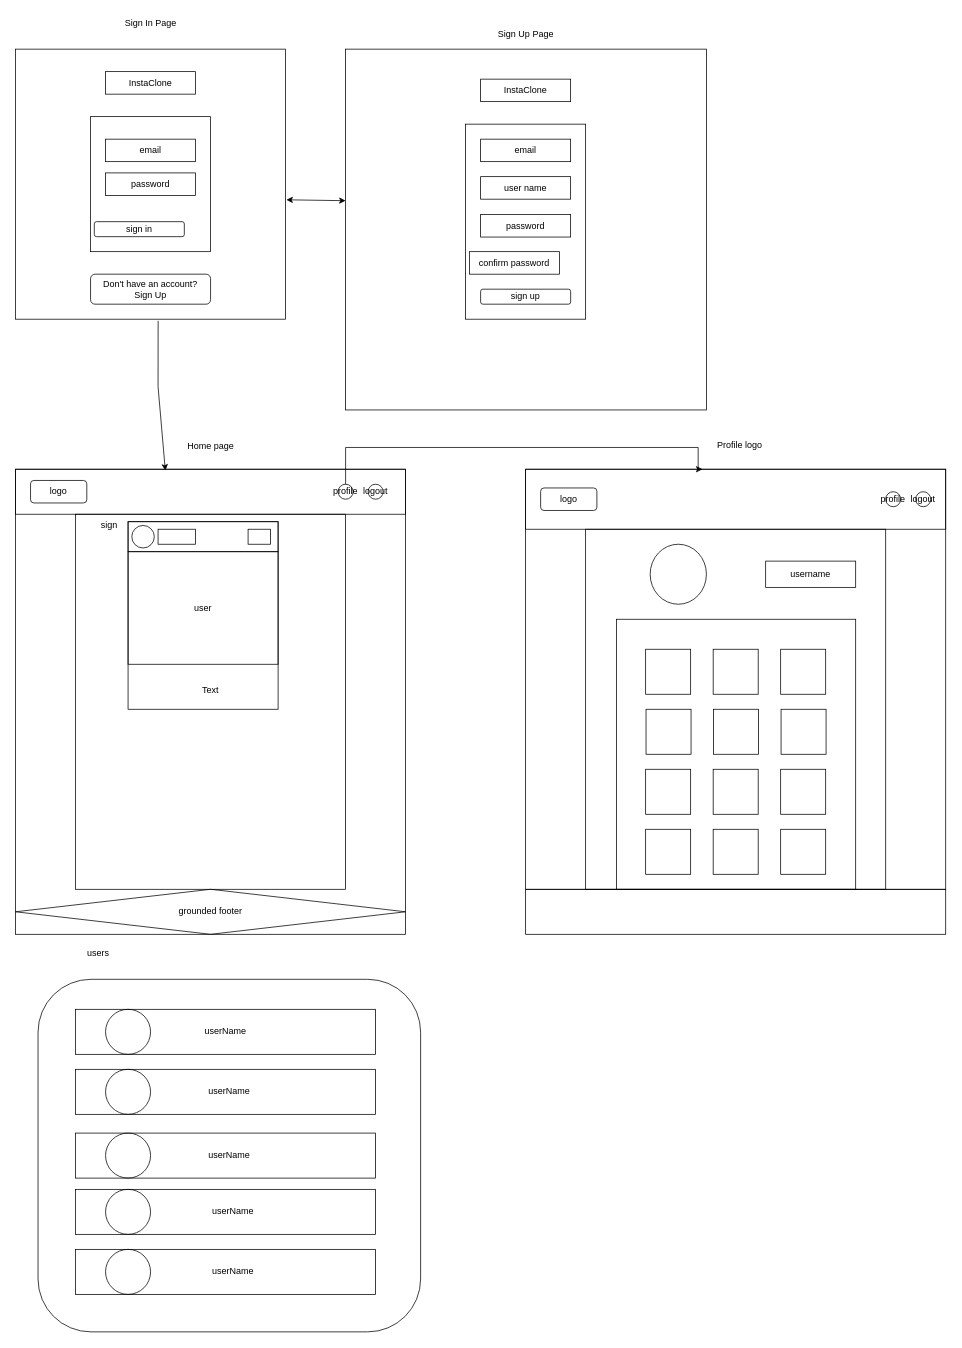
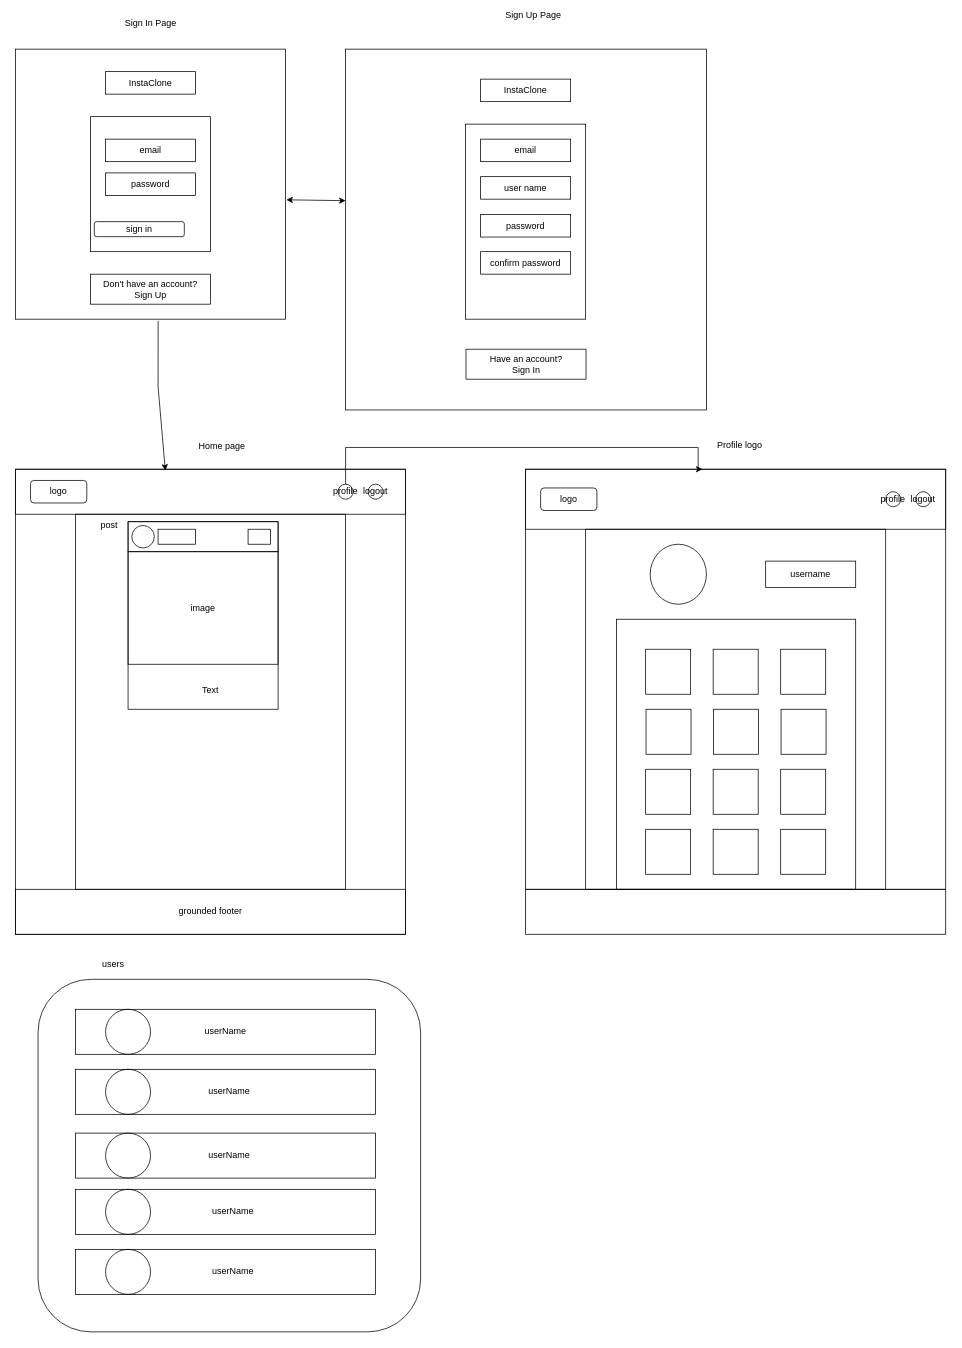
node "Sign Up Page": moved (525, 34) -> (533, 15)
node "confirm password": moved (514, 263) -> (525, 263)
node "Don't have an account? Sign Up": shape rounded rectangle -> rectangle
node "sign up": removed
node "Have an account? Sign In": added
node "Home page": moved (210, 447) -> (222, 447)
node "sign": label "sign" -> "post"
node "user": label "user" -> "image"
node "grounded footer": shape diamond -> rectangle
node "users": moved (98, 953) -> (113, 964)
